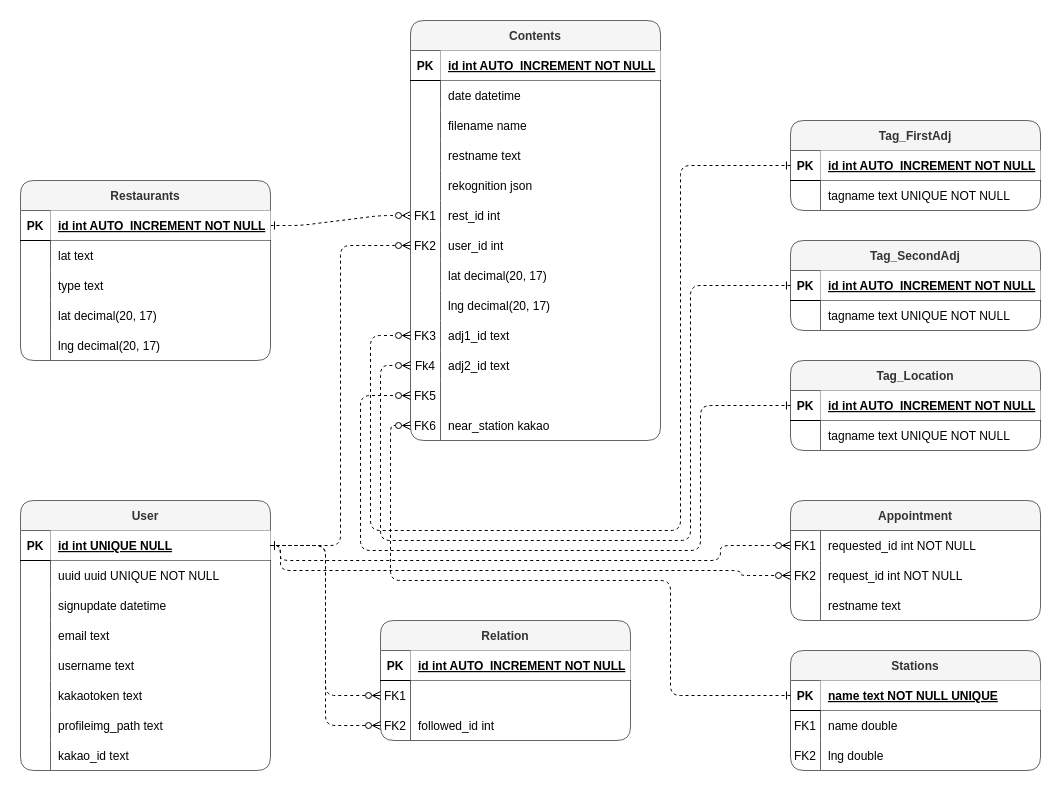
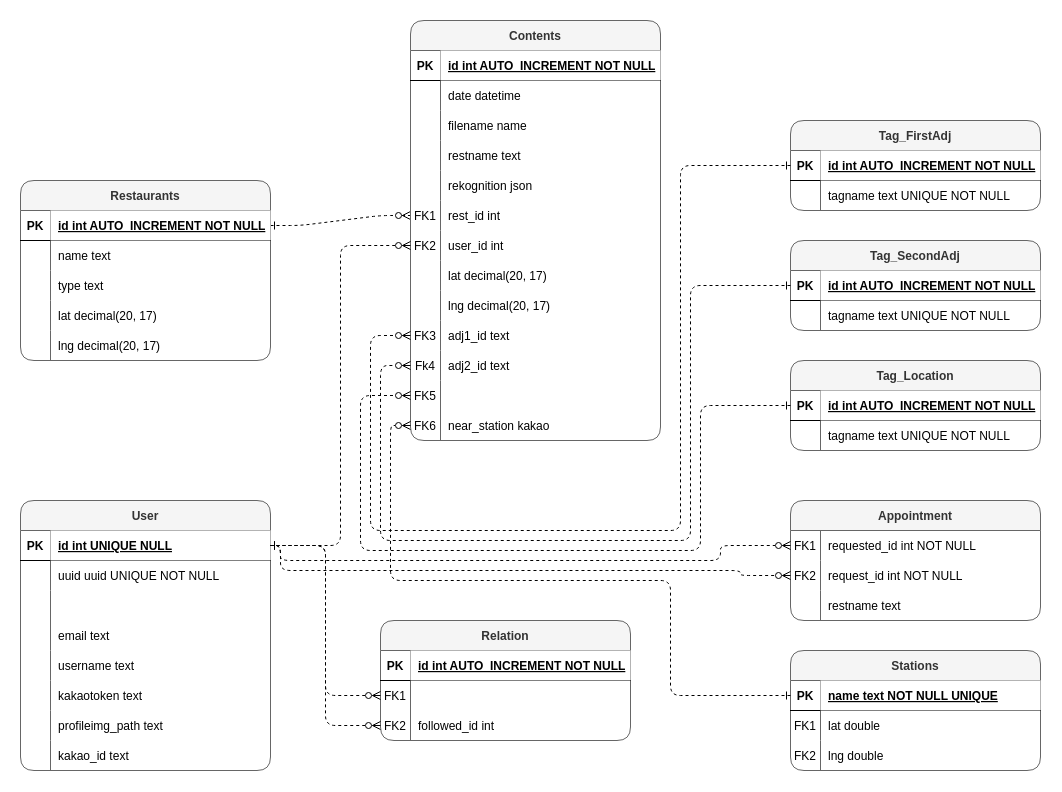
node "lat text": label "lat text" -> "name text"
node "signupdate datetime": removed
node "name double": label "name double" -> "lat double"
